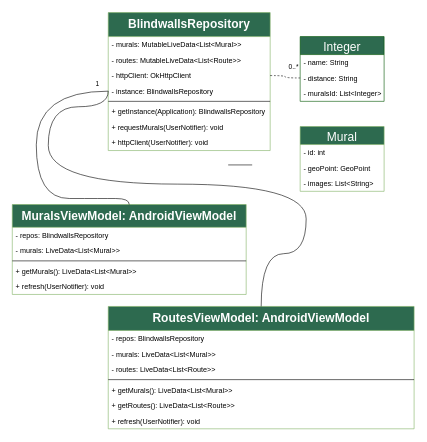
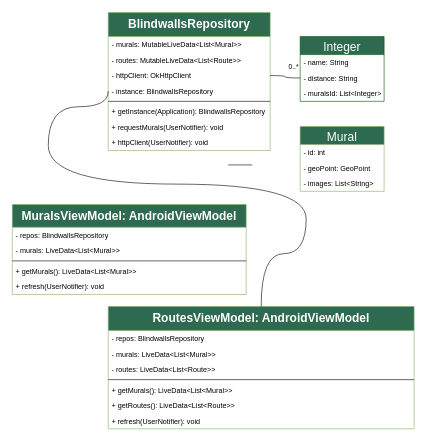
edge "- httpClient: OkHttpClient" -- "- distance: String": style dashed -> solid
edge "- instance: BlindwallsRepository" -- "MuralsViewModel: AndroidViewModel": removed, label "1"
